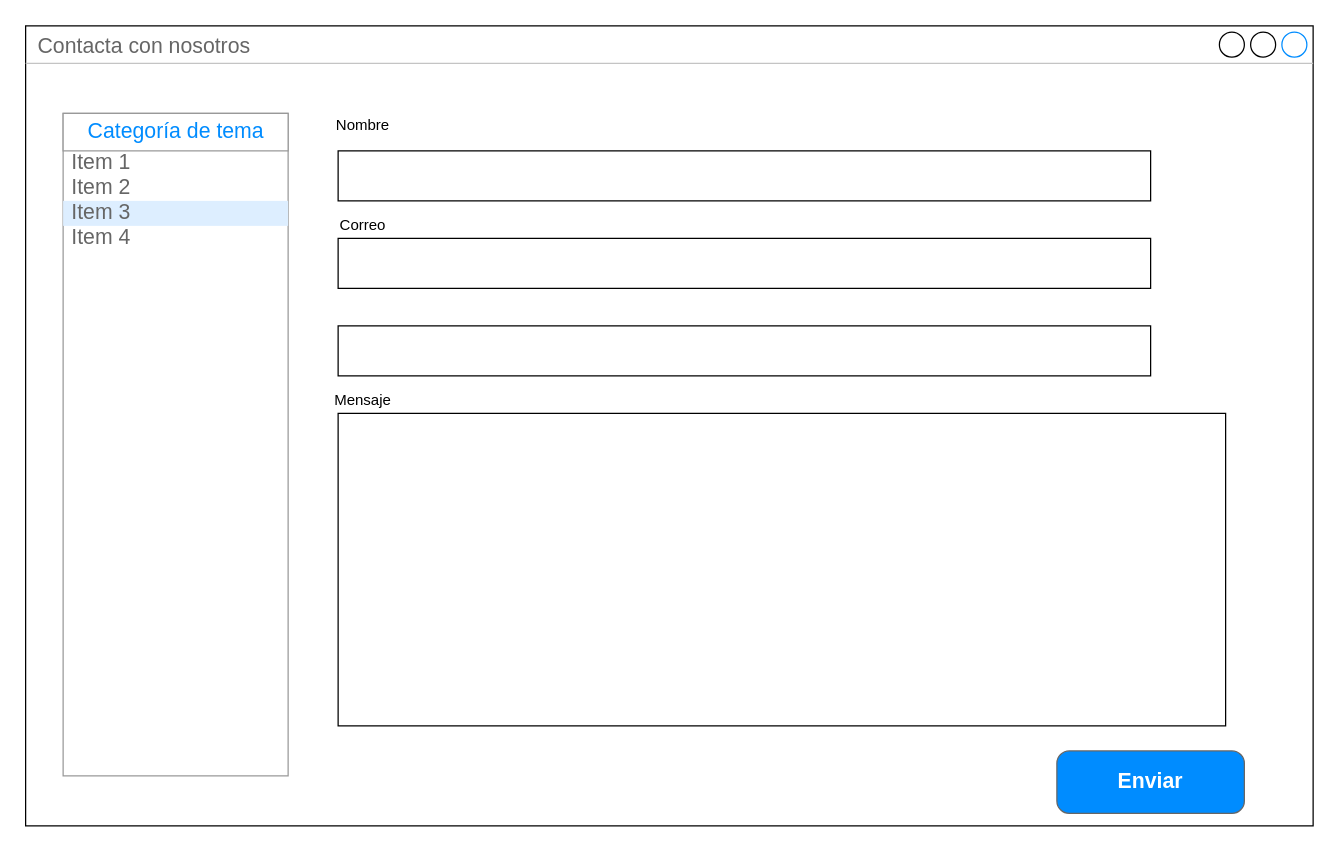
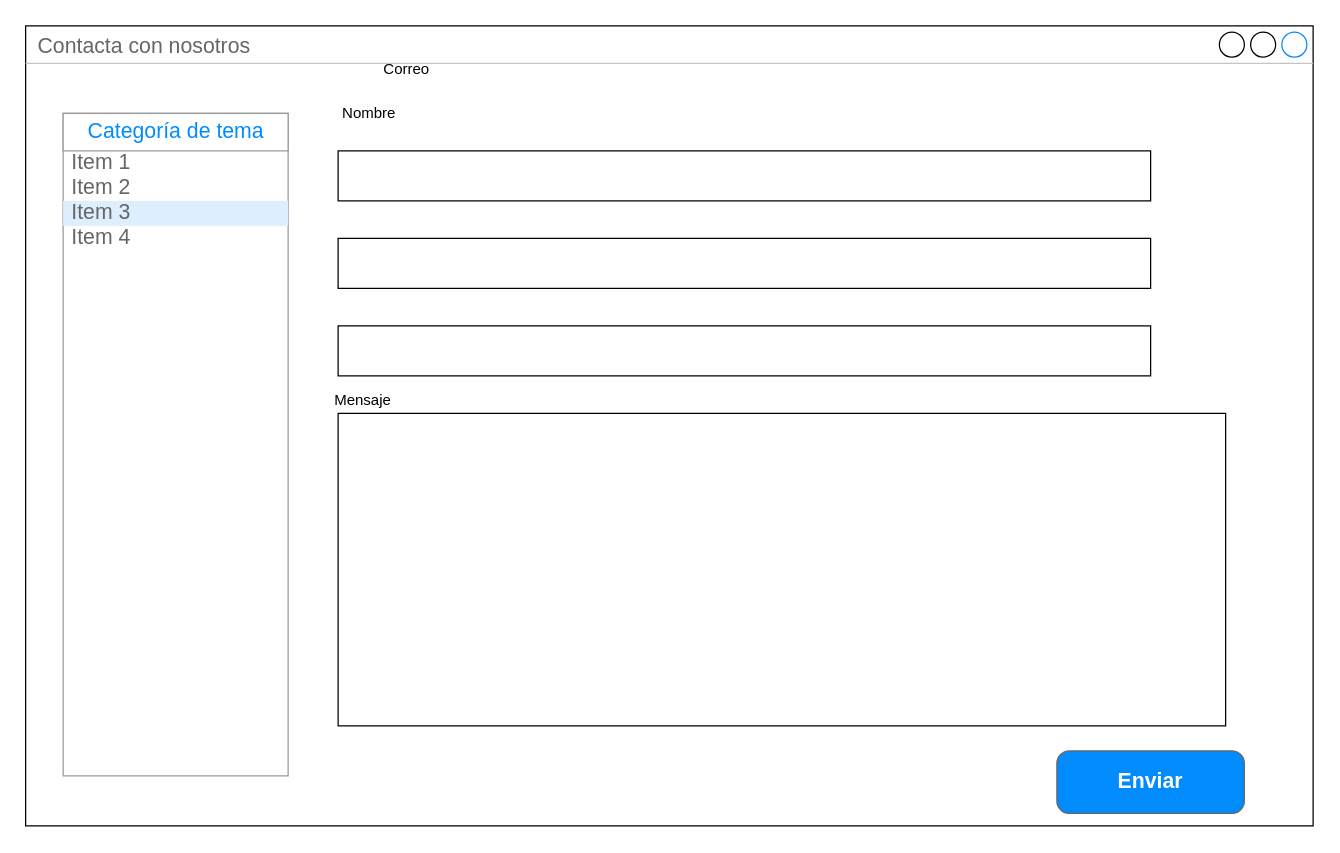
node "Nombre": moved (363, 126) -> (369, 113)
node "Correo": moved (363, 226) -> (407, 69)
